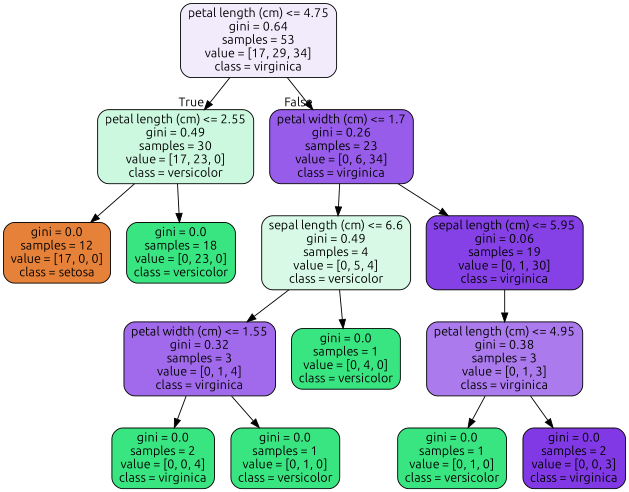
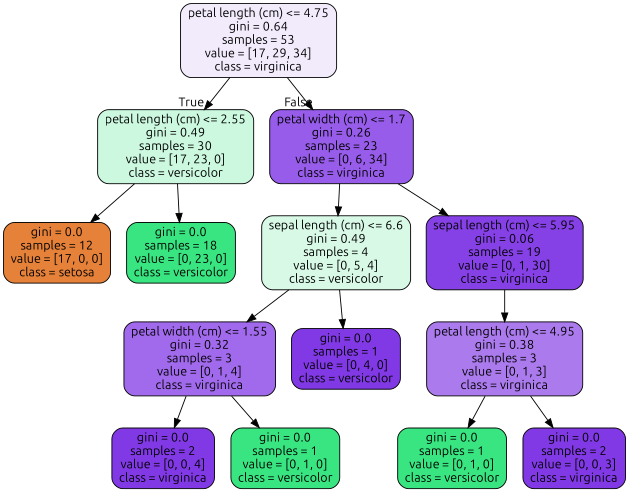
node "gini = 0.0 samples = 1 value = [0, 4, 0] class = versicolor": fillcolor #39e581ff -> #8139e5ff
node "gini = 0.0 samples = 2 value = [0, 0, 4] class = virginica": fillcolor #39e581ff -> #8139e5ff
